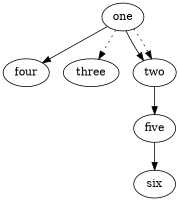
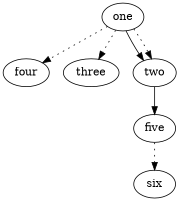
edge "one" -> "four": style solid -> dotted
edge "five" -> "six": style solid -> dotted
